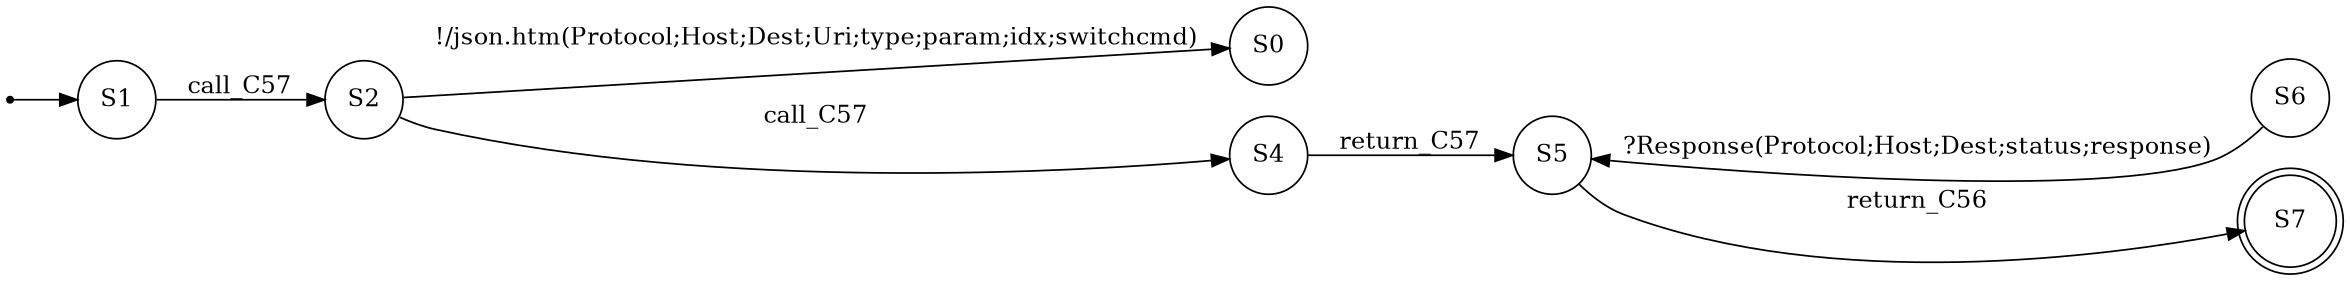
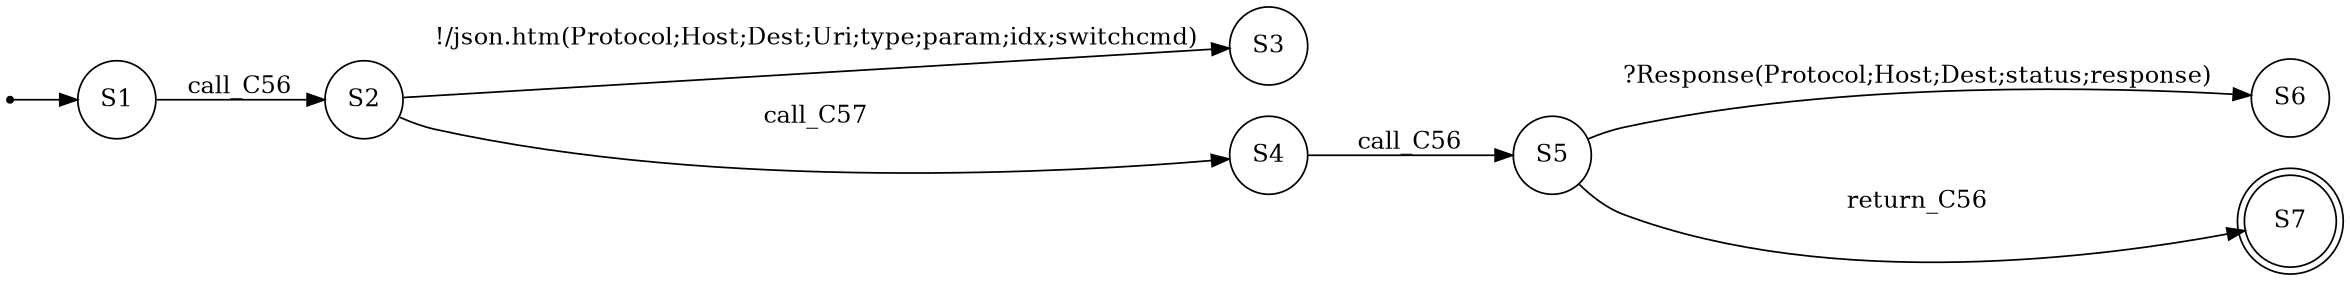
node "S0": label "S0" -> "S3"
edge "S1" -> "S2": label "call_C57" -> "call_C56"
edge "S4" -> "S5": label "return_C57" -> "call_C56"
edge "S6" -> "S5": reversed
